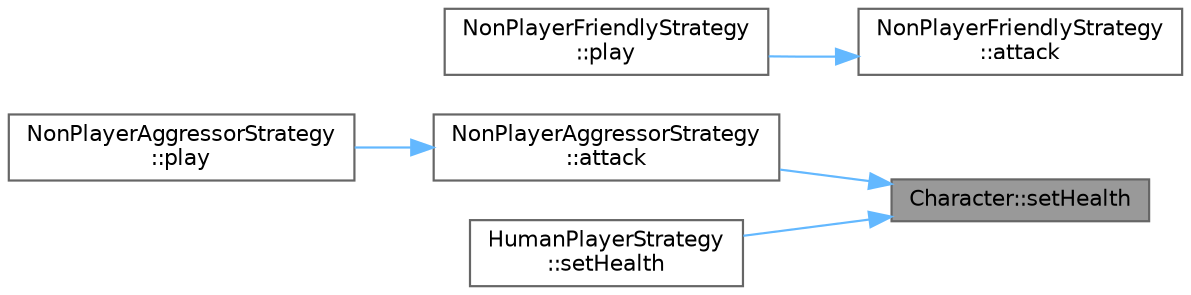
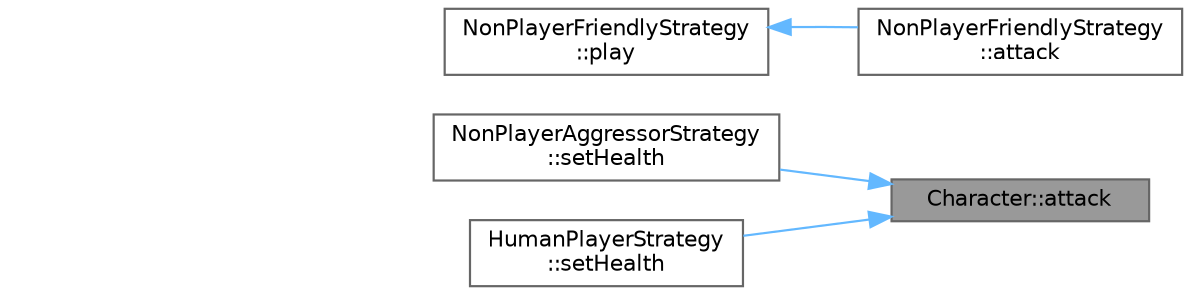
edge "NonPlayerFriendlyStrategy ::play" -> "NonPlayerFriendlyStrategy ::attack": reversed
node "NonPlayerAggressorStrategy ::play": removed
node "NonPlayerAggressorStrategy ::attack": label "NonPlayerAggressorStrategy ::attack" -> "NonPlayerAggressorStrategy ::setHealth"
node "Character::setHealth": label "Character::setHealth" -> "Character::attack"
